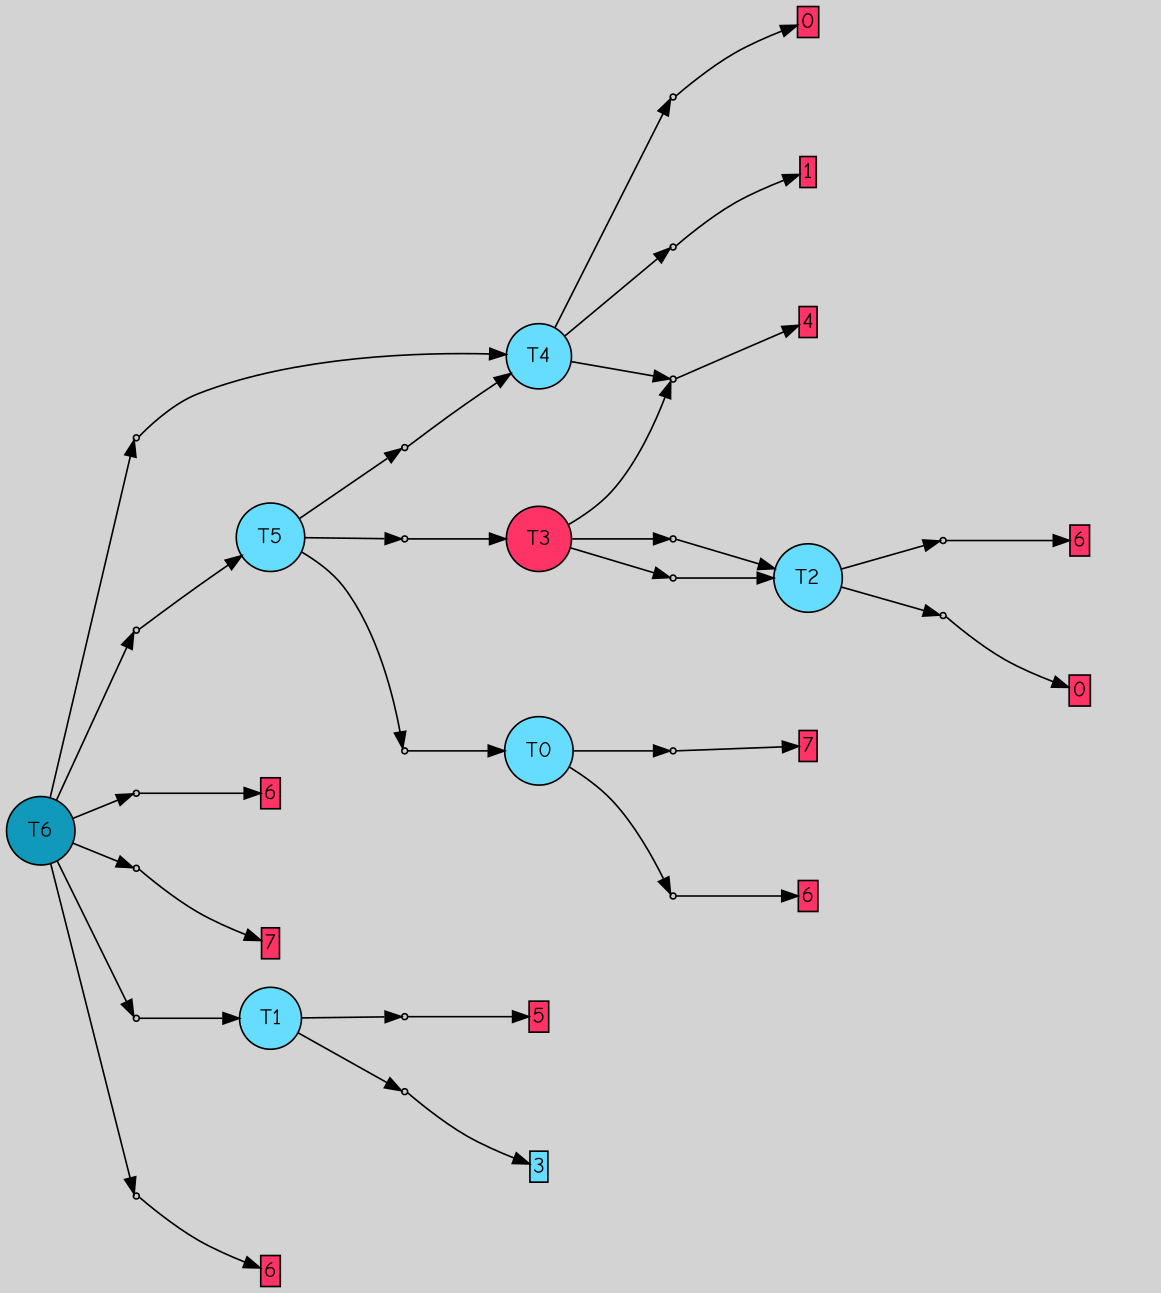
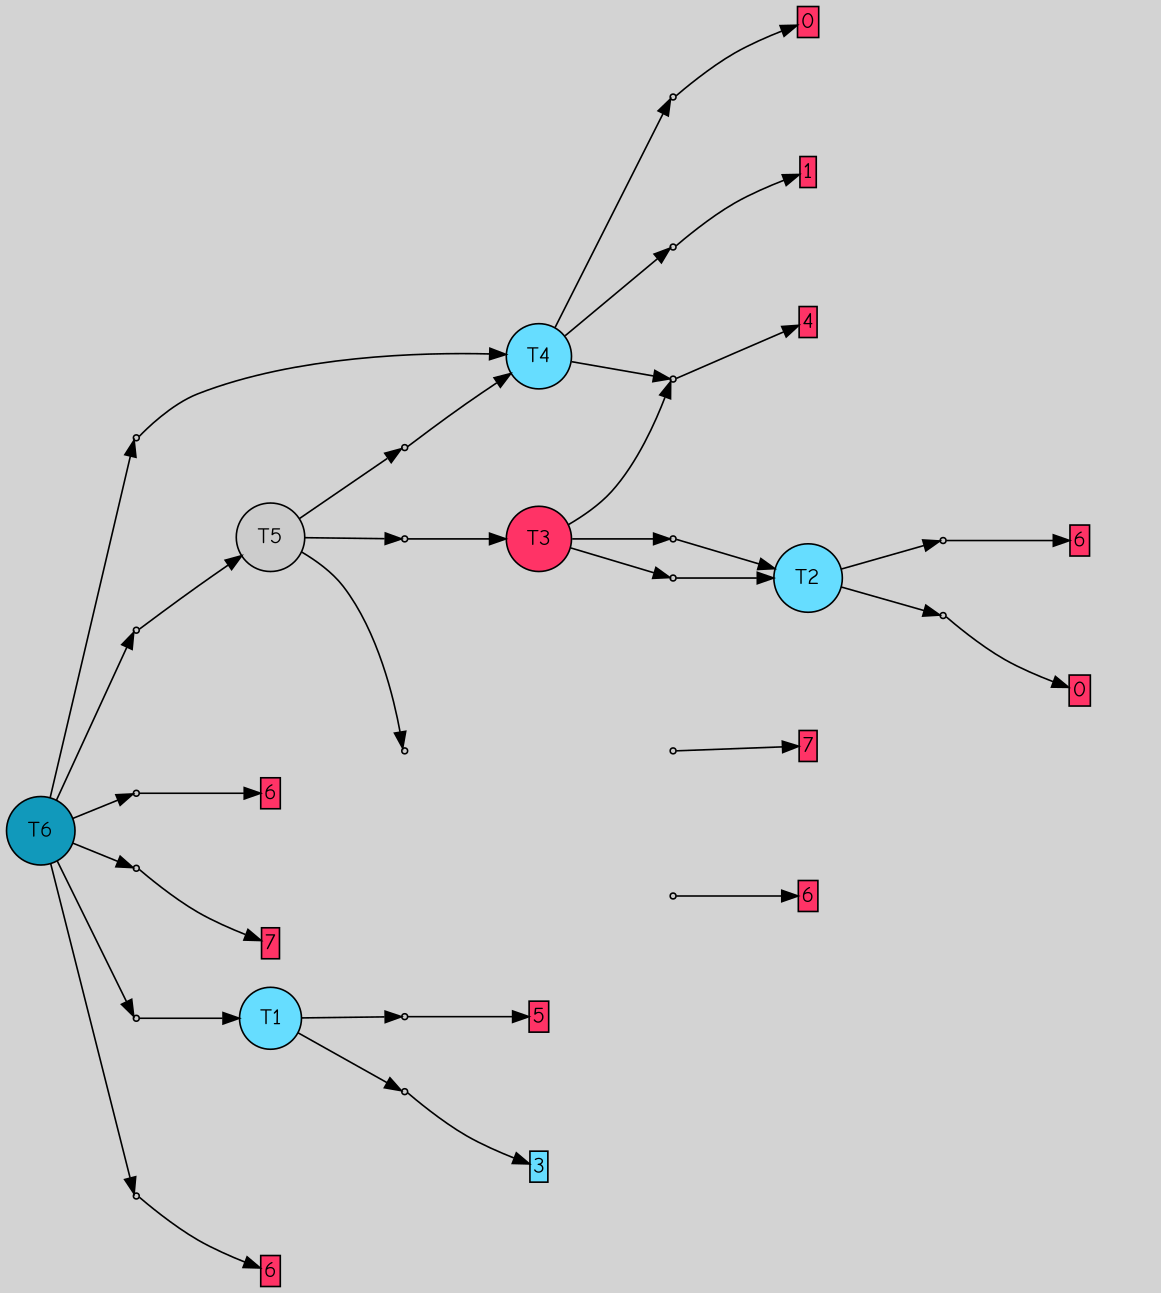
node "T5": fillcolor #66ddff -> #cccccc
node "T0": removed
